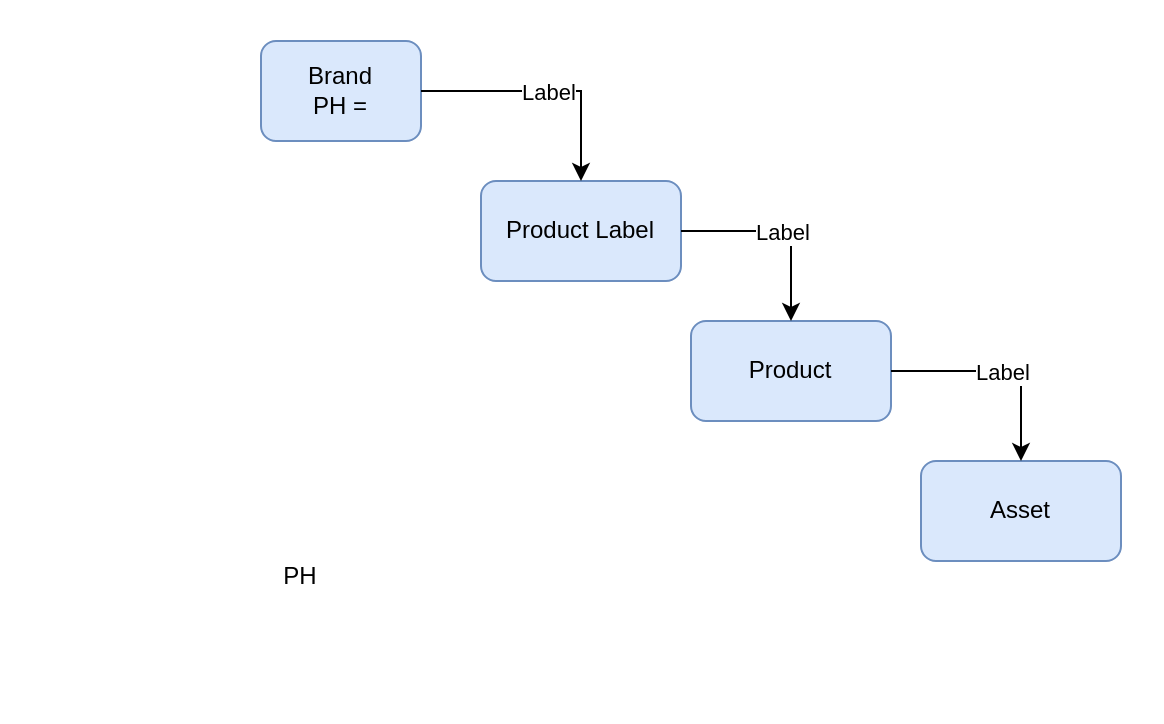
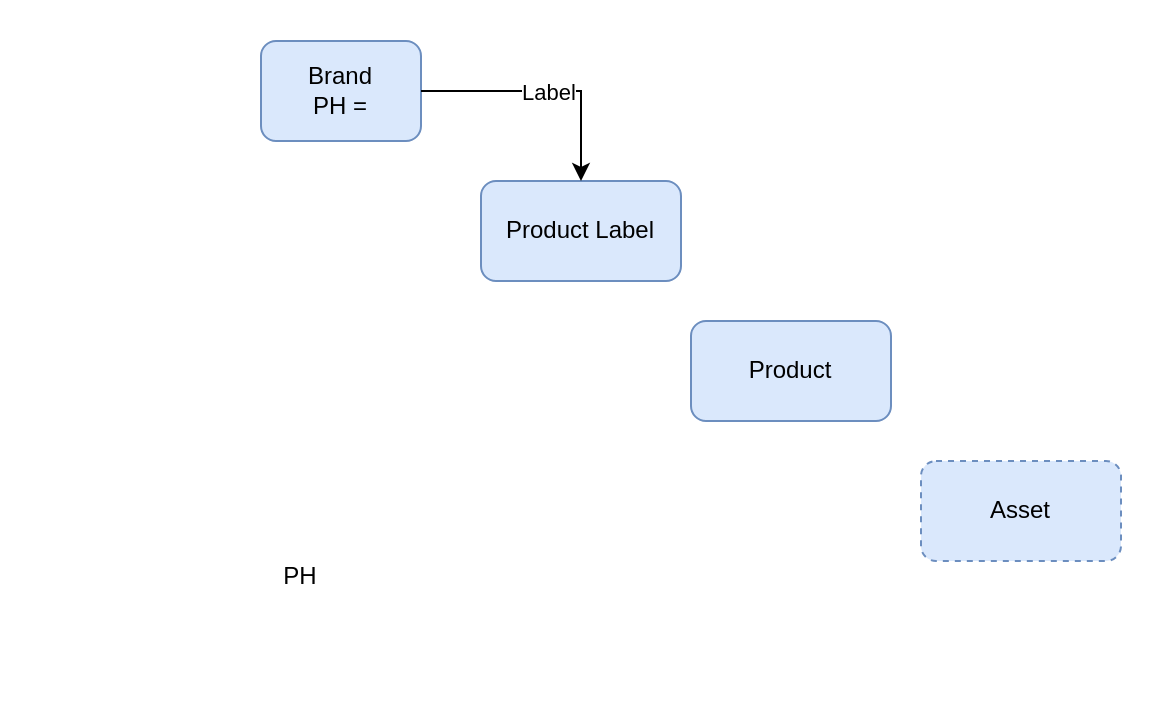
edge "Product Label" -> "Product": removed, label "Label"
edge "Product" -> "Asset": removed, label "Label"
node "Asset": style solid -> dashed
